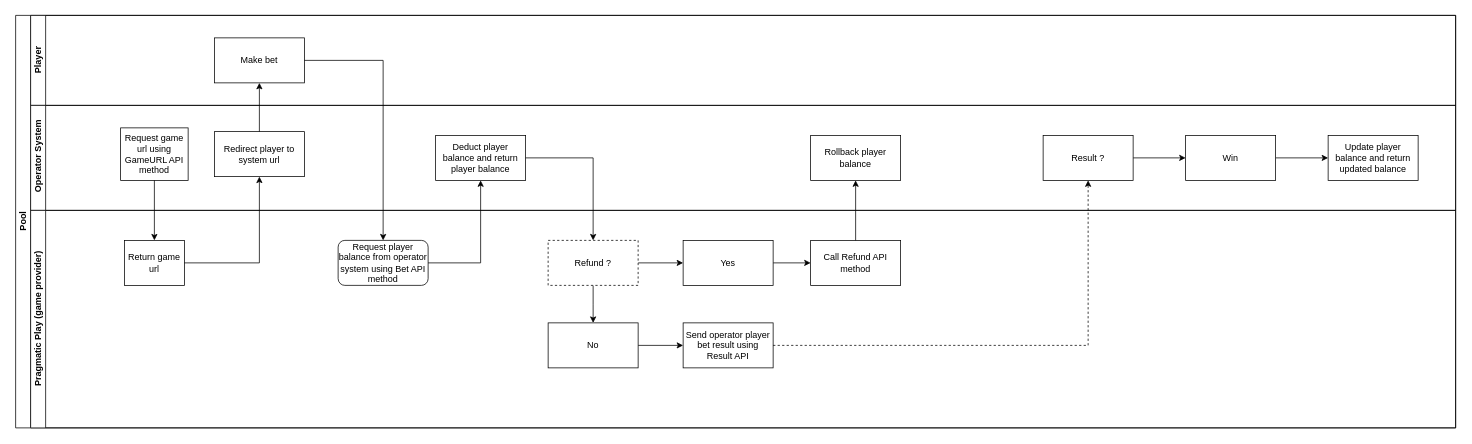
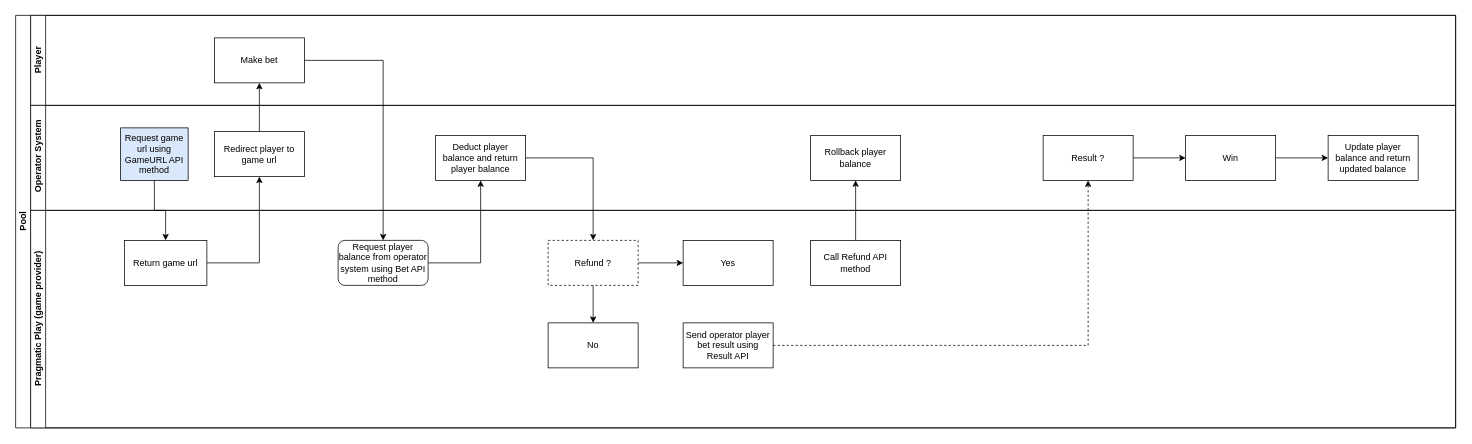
node "Request game url using GameURL API method": fillcolor #ffffff -> #dae8fc
node "Redirect player to system url": label "Redirect player to system url" -> "Redirect player to game url"
node "Return game url": size 60x45 -> 83x45
edge "Yes" -> "Call Refund API method": removed
edge "No" -> "Send operator player bet result using Result API": removed
